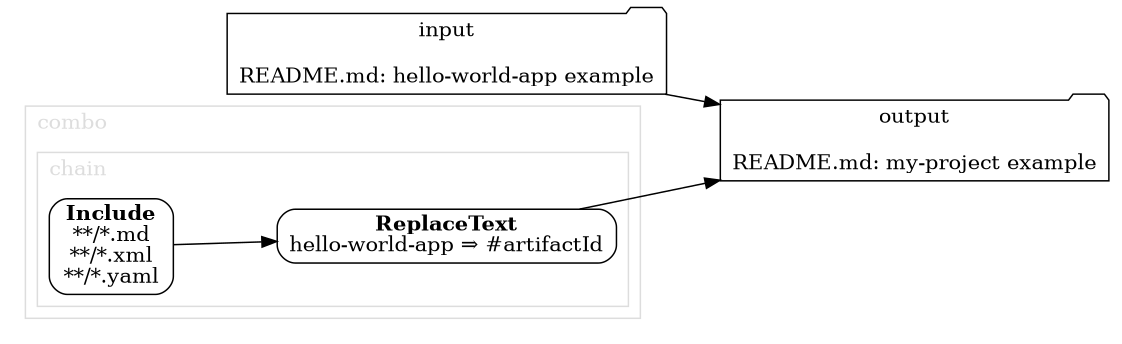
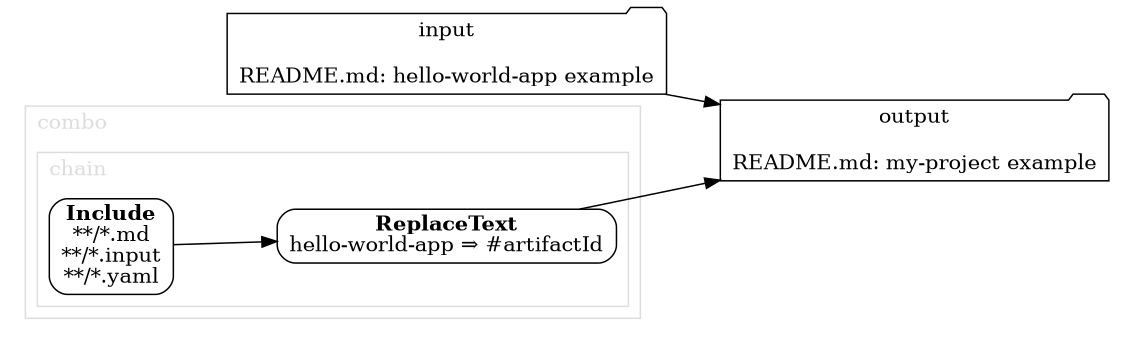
node "Include": text "**/*.xml" -> "**/*.input"
